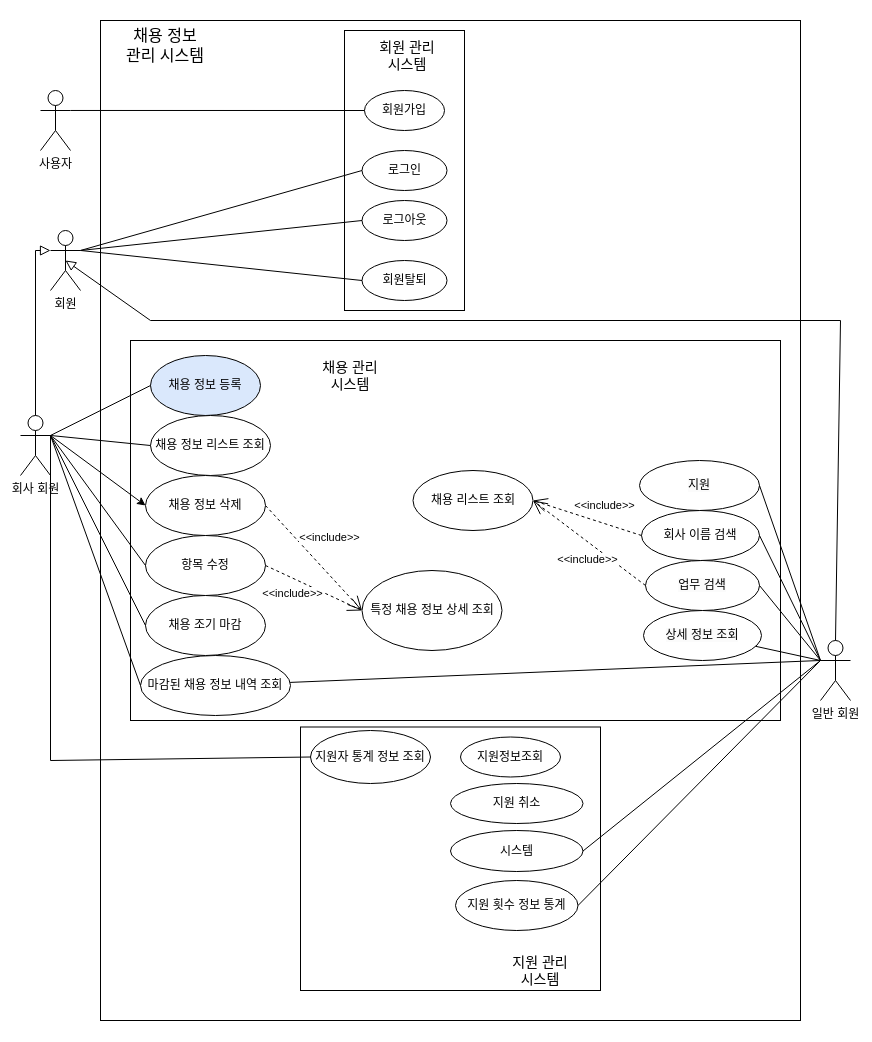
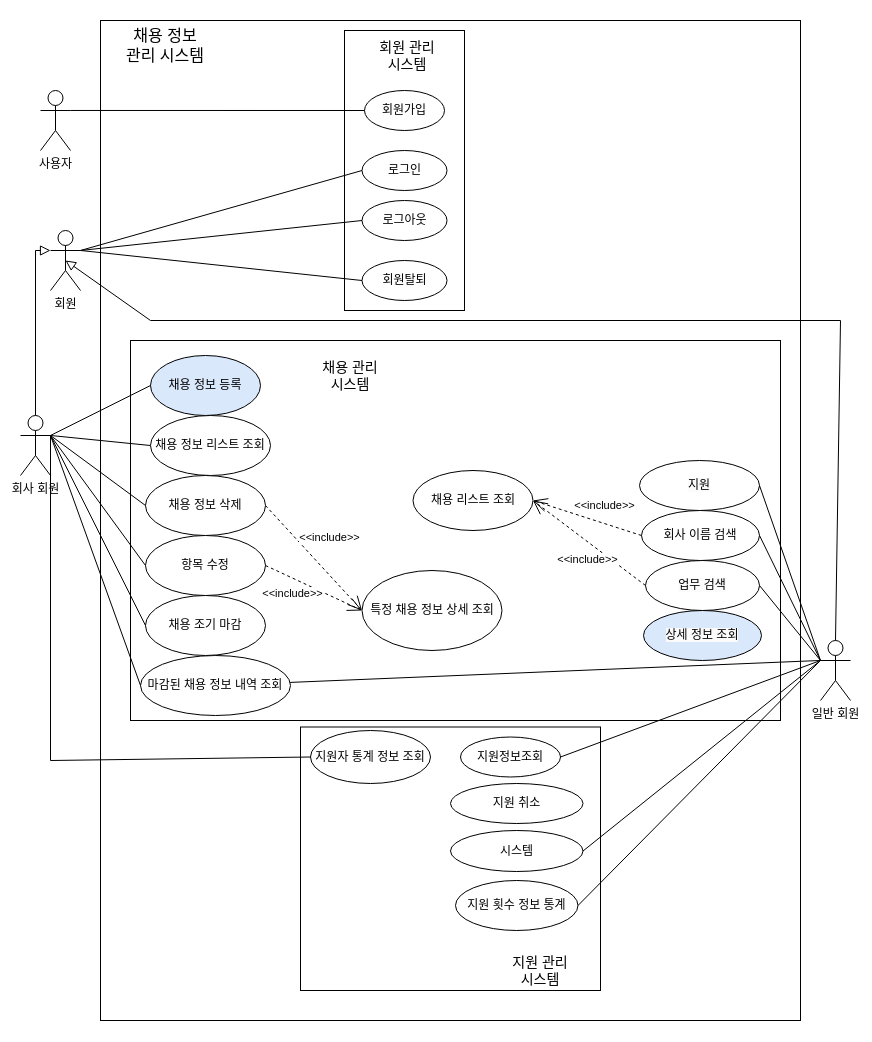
edge "회사 회원" -> "채용 정보 삭제": arrowhead classic -> none
node "상세 정보 조회": fillcolor #ffffff -> #dae8fc
edge "상세 정보 조회" -- "일반 회원": now "지원정보조회" -- "일반 회원"
